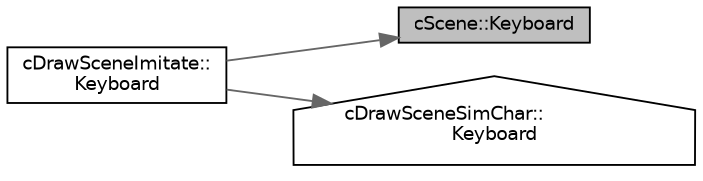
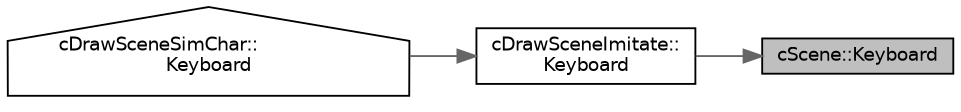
edge "cDrawSceneImitate:: Keyboard" -> "cDrawSceneSimChar:: Keyboard": reversed
